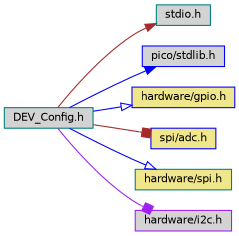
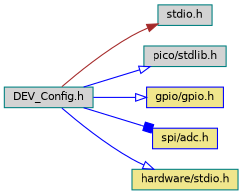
node "pico/stdlib.h": color blue -> teal
edge "DEV_Config.h" -> "pico/stdlib.h": arrowhead normal -> onormal
node "hardware/gpio.h": label "hardware/gpio.h" -> "gpio/gpio.h"
edge "DEV_Config.h" -> "spi/adc.h": color brown -> blue
node "hardware/spi.h": label "hardware/spi.h" -> "hardware/stdio.h"
node "hardware/i2c.h": removed
